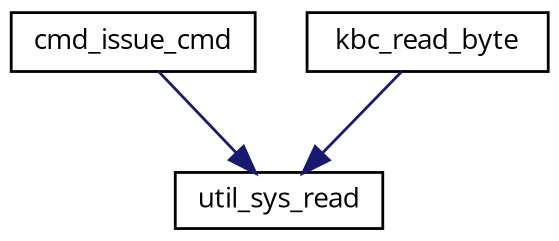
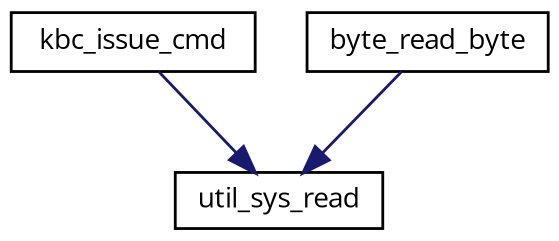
node "cmd_issue_cmd": label "cmd_issue_cmd" -> "kbc_issue_cmd"
node "kbc_read_byte": label "kbc_read_byte" -> "byte_read_byte"
